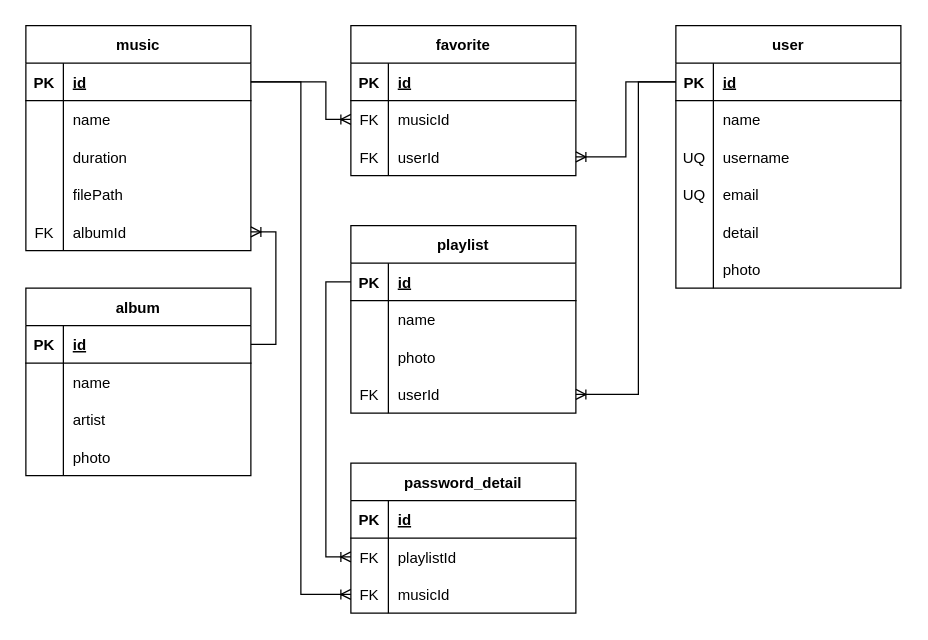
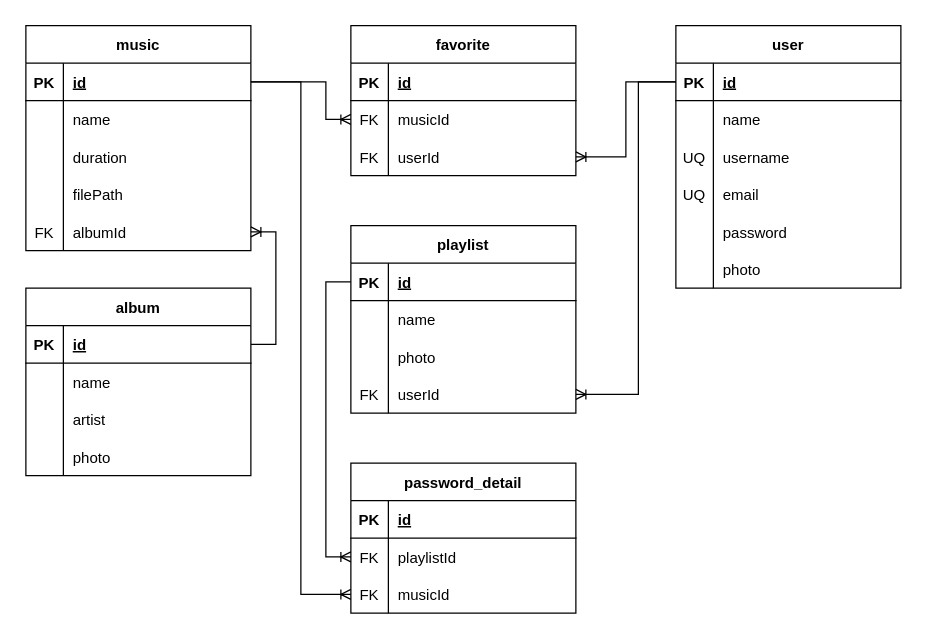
node "detail": label "detail" -> "password"
